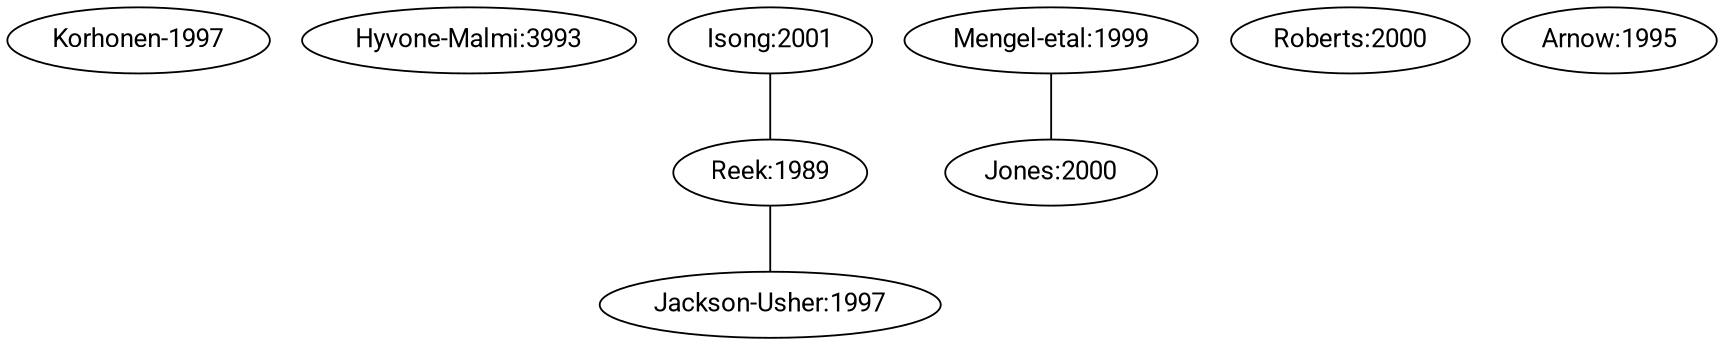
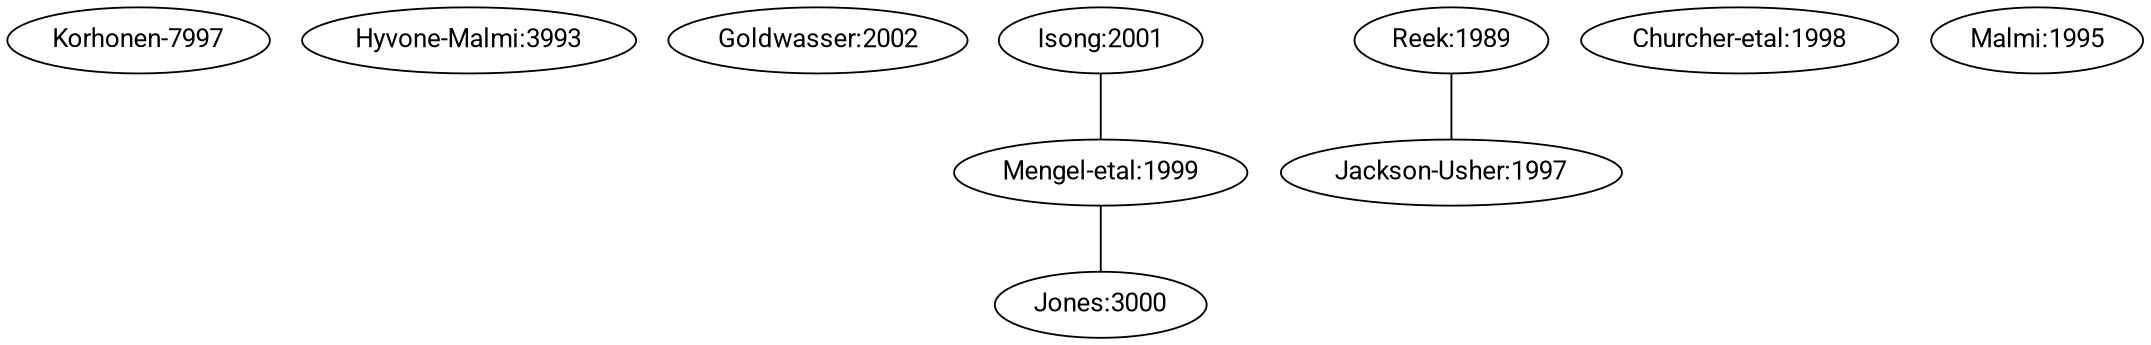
node "Korhonen-1997": label "Korhonen-1997" -> "Korhonen-7997"
node "Goldwasser:2002": added
node "Roberts:2000": removed
node "Arnow:1995": label "Arnow:1995" -> "Malmi:1995"
node "Churcher-etal:1998": added
edge "Isong:2001" -- "Reek:1989": now "Isong:2001" -- "Mengel-etal:1999"
node "Jones:2000": label "Jones:2000" -> "Jones:3000"
